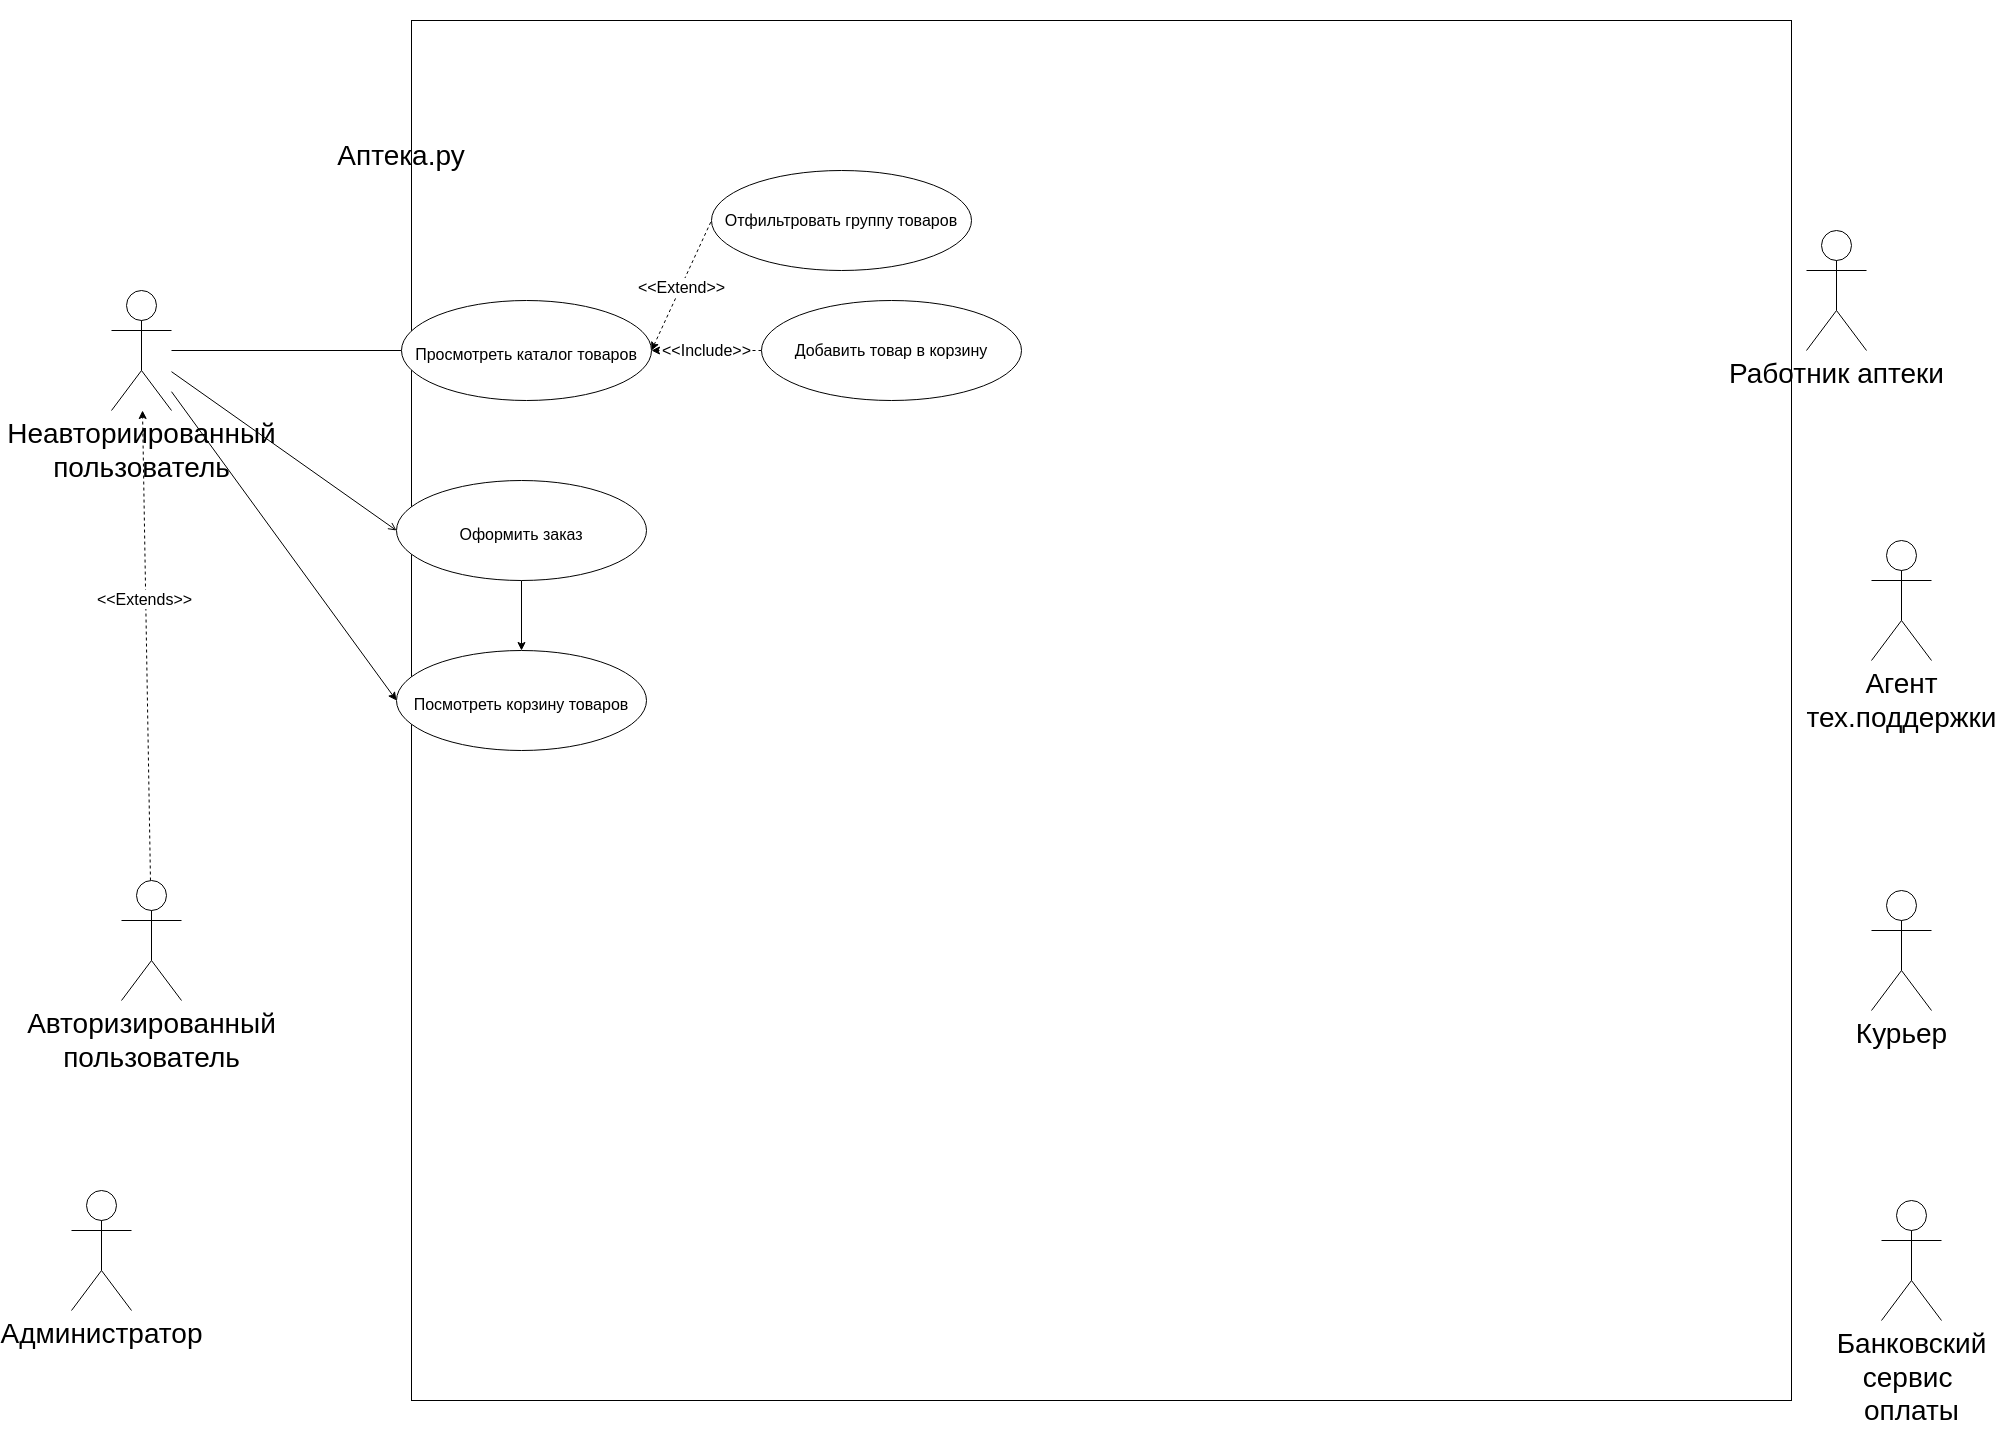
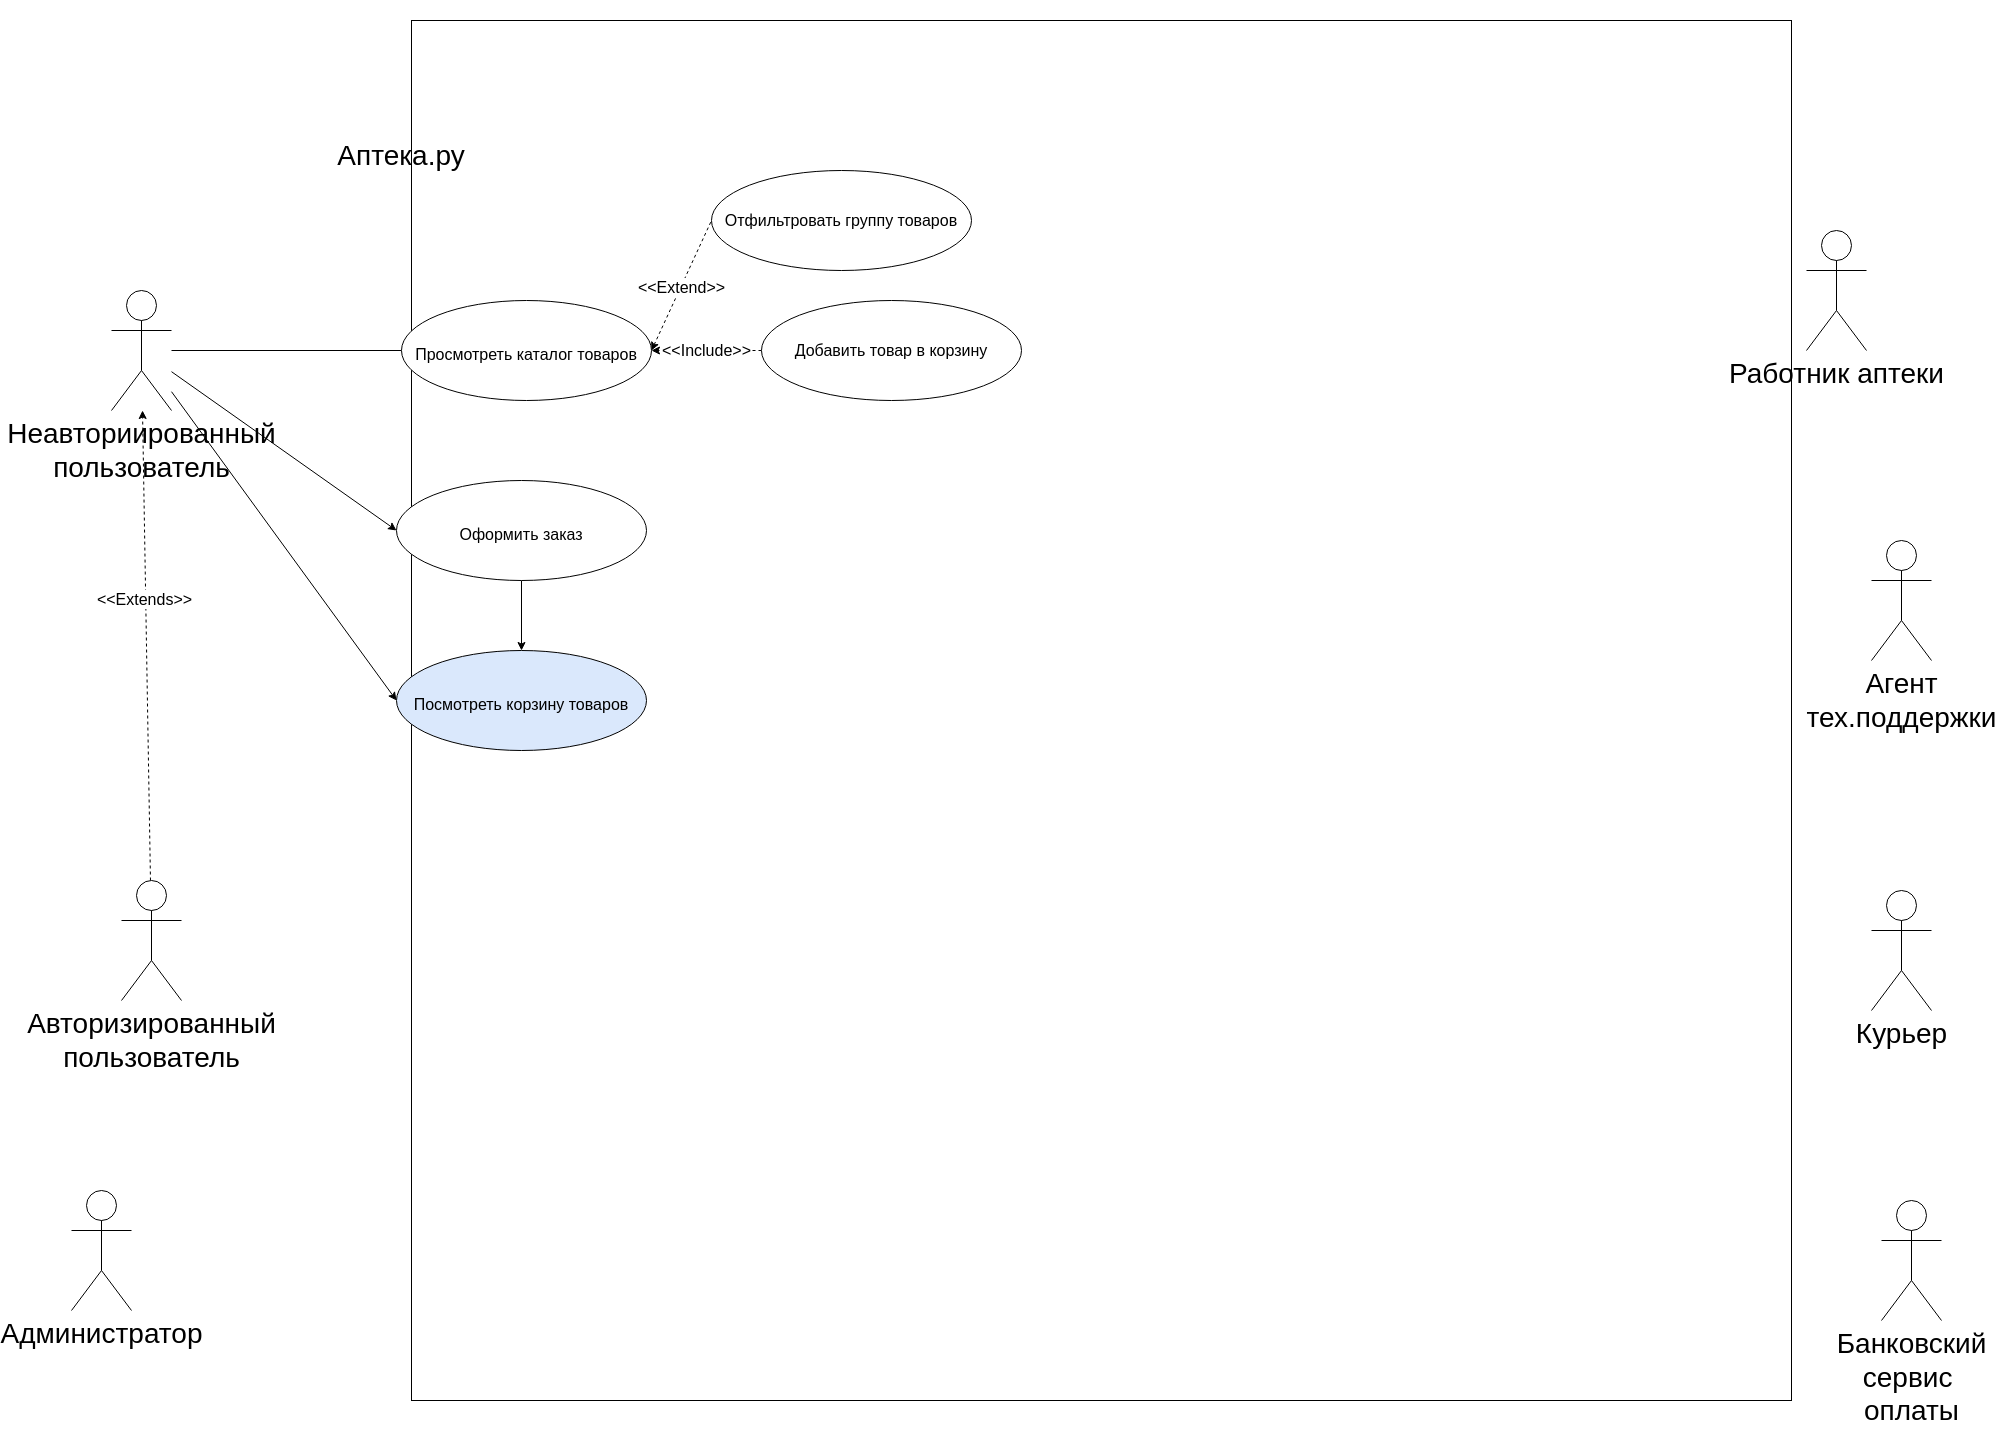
edge "Неавториированный пользователь" -> "Оформить заказ": arrowhead open -> classic
node "Посмотреть корзину товаров": fillcolor #ffffff -> #dae8fc
